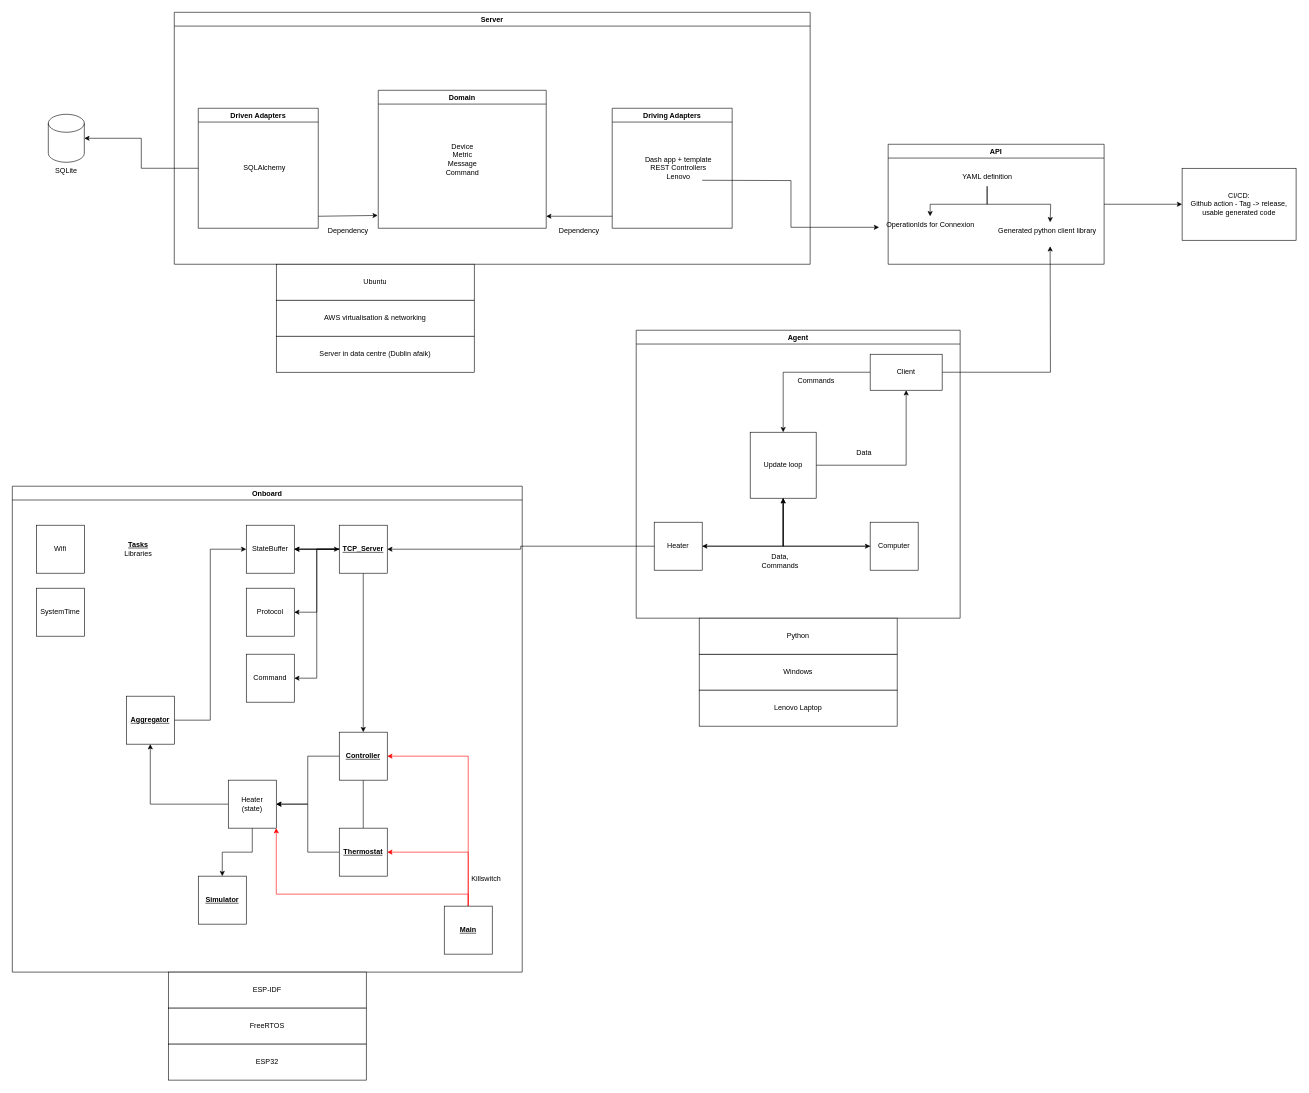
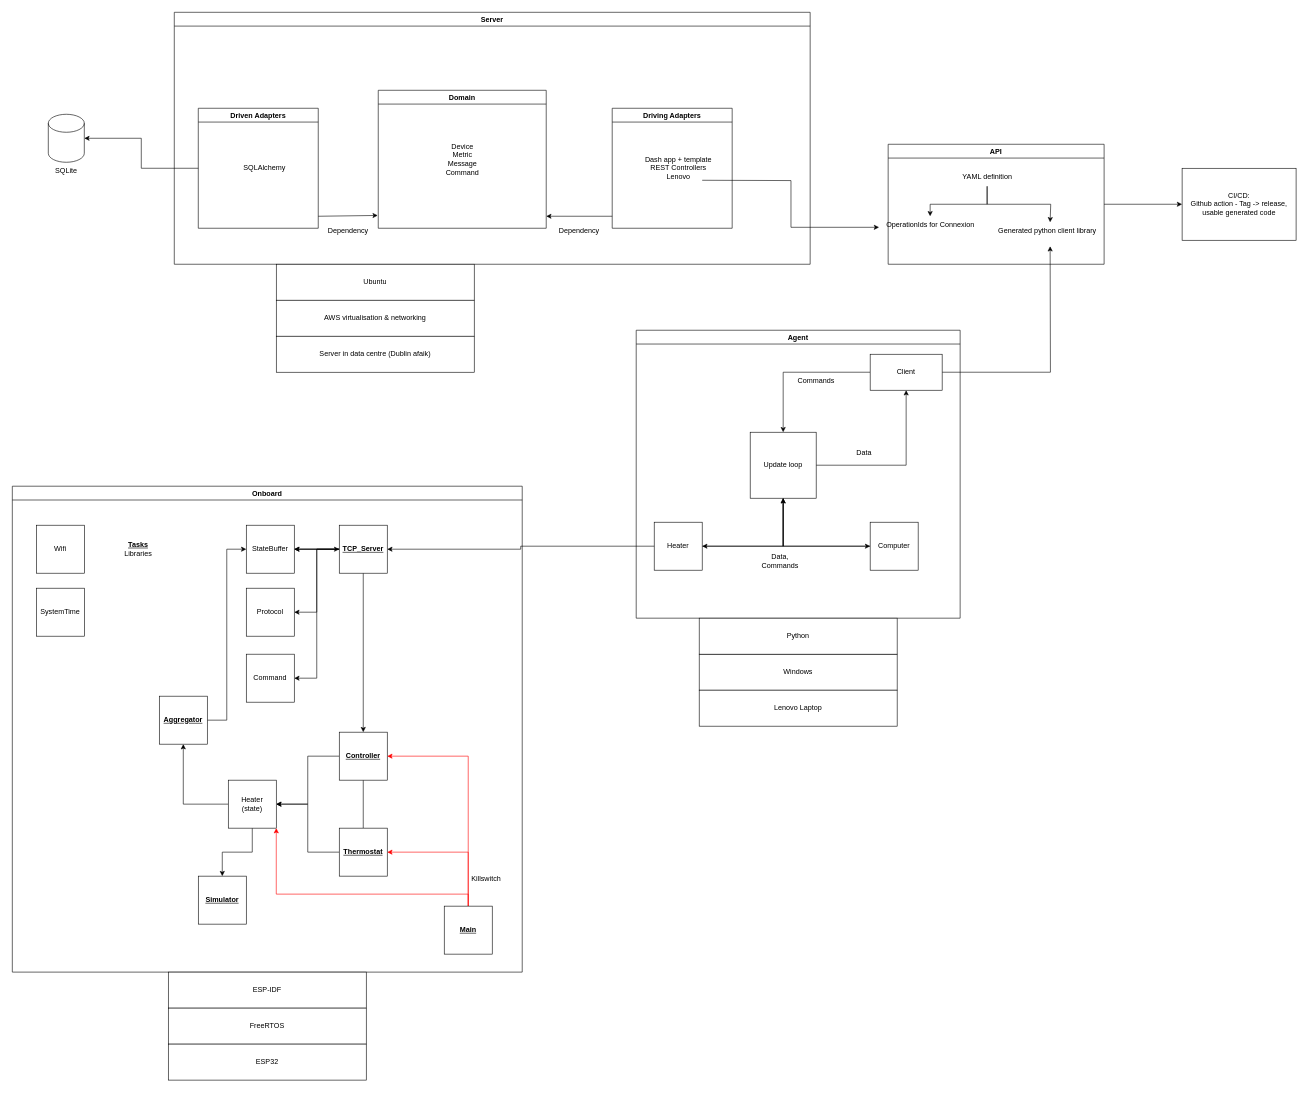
node "Aggregator": moved (150, 720) -> (183, 720)
